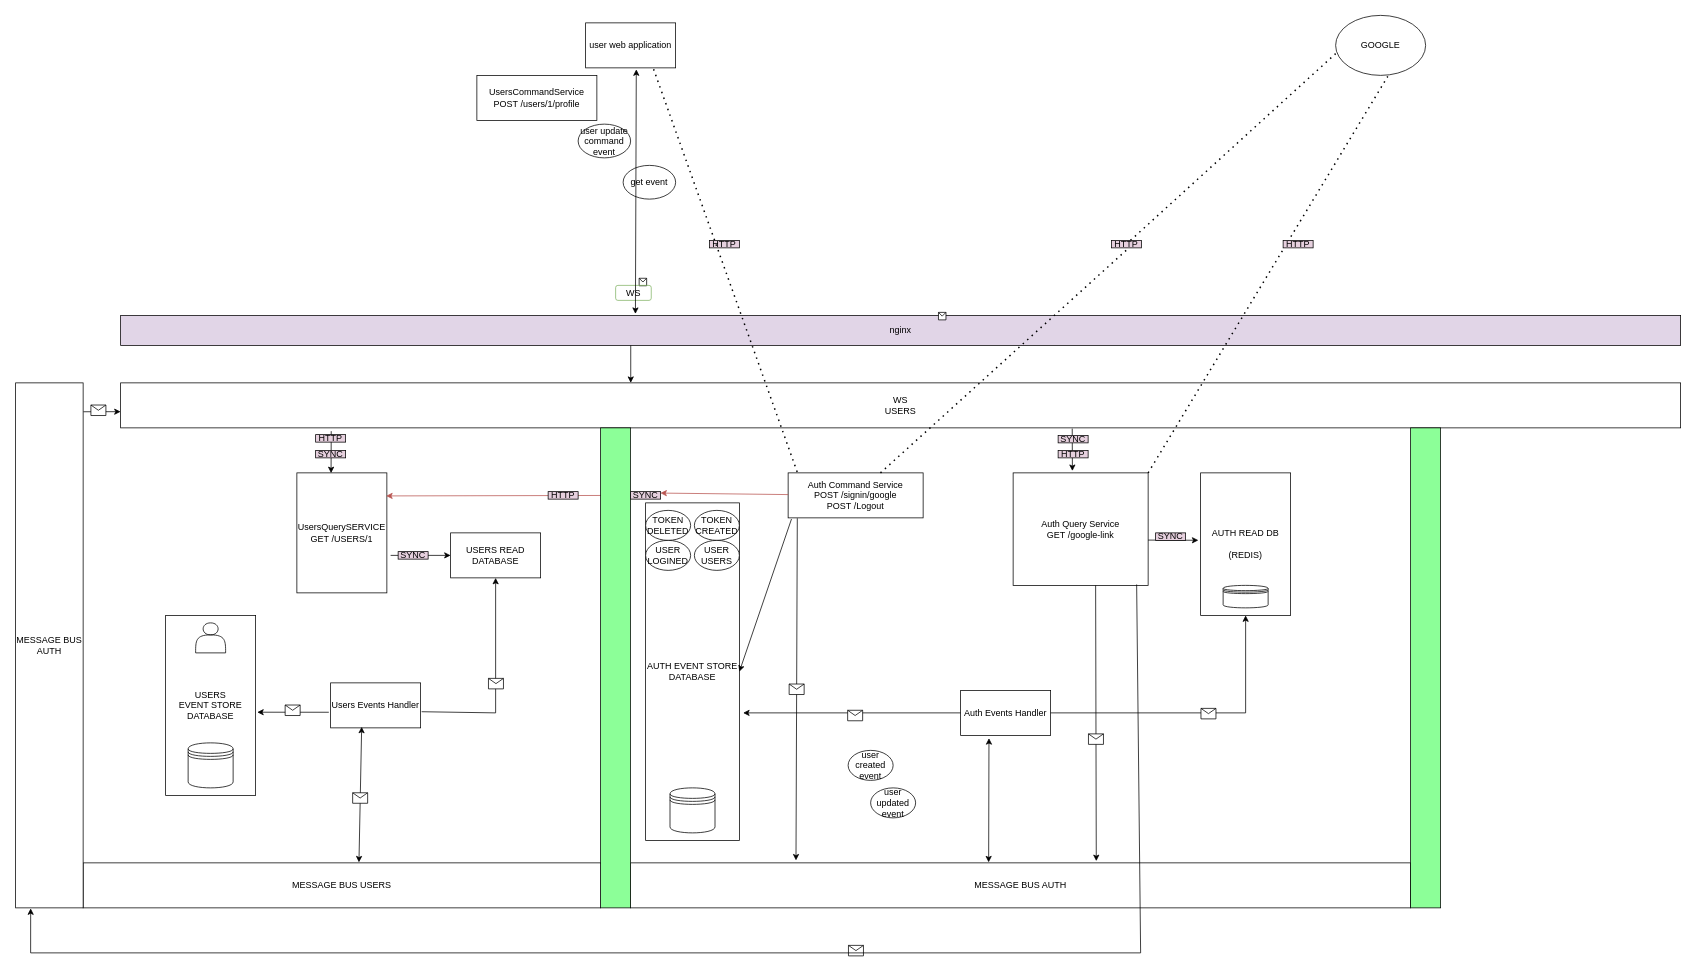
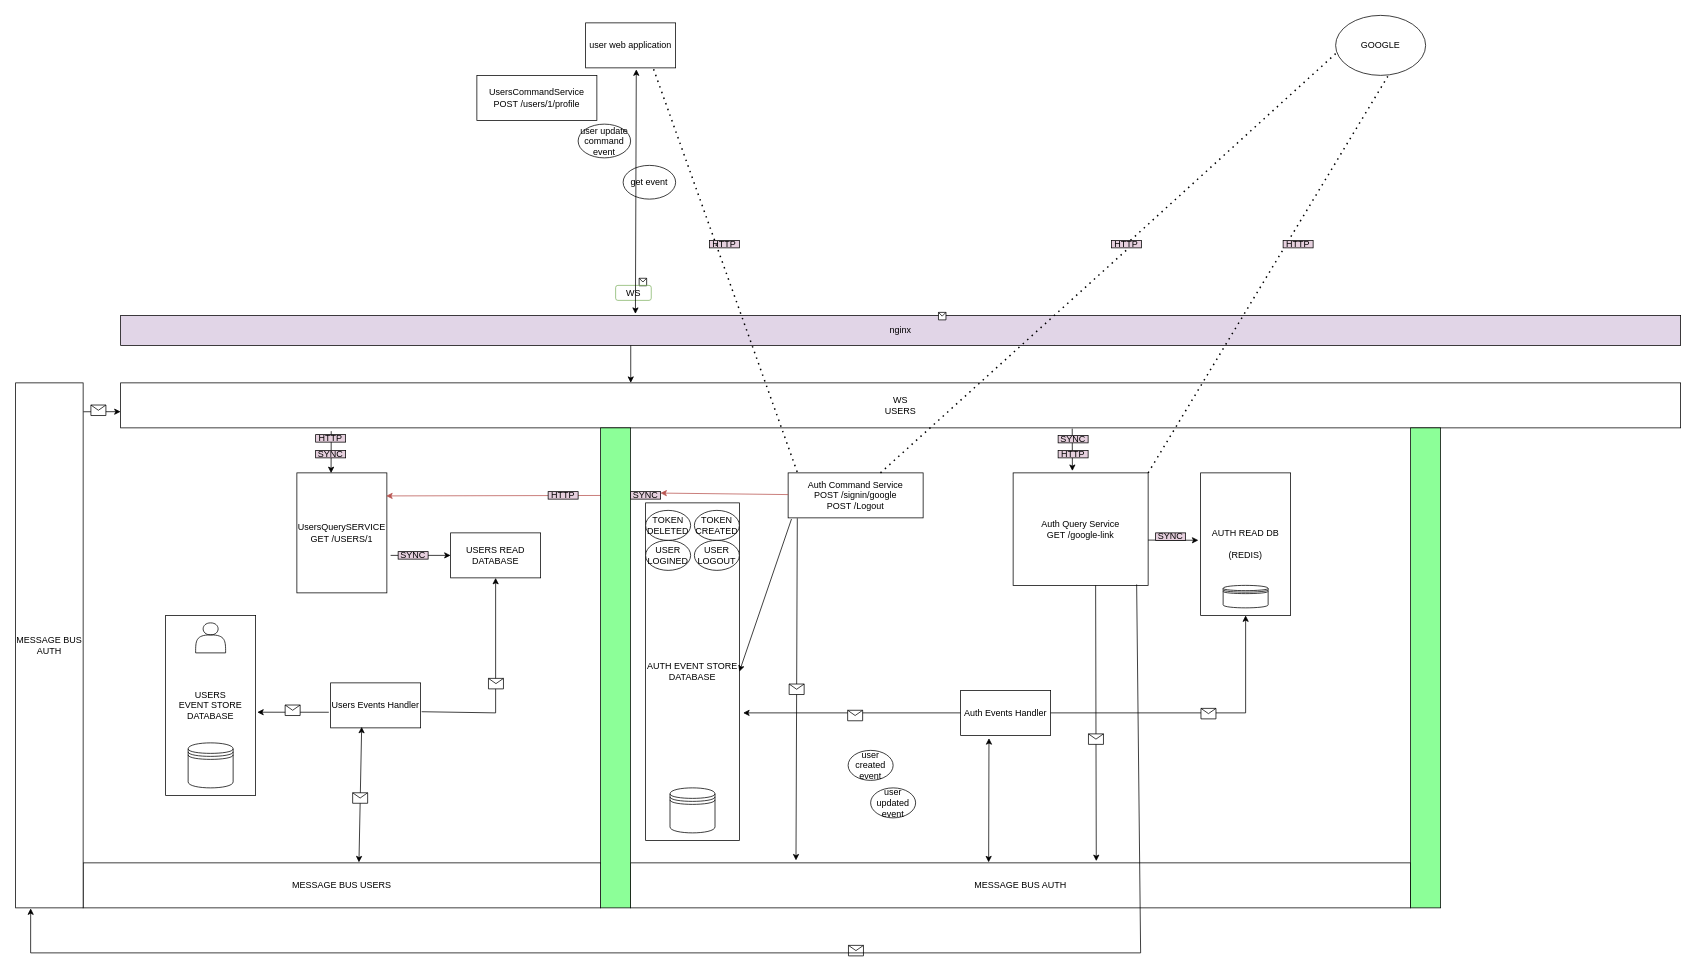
node "USER USERS": label "USER USERS" -> "USER LOGOUT"
